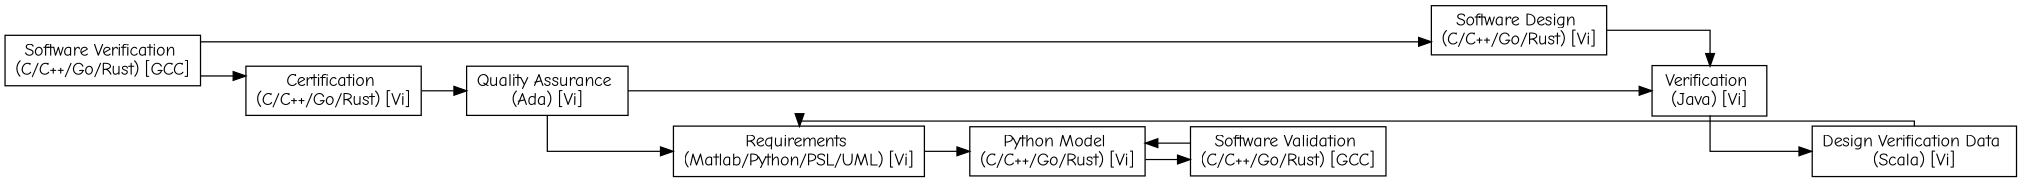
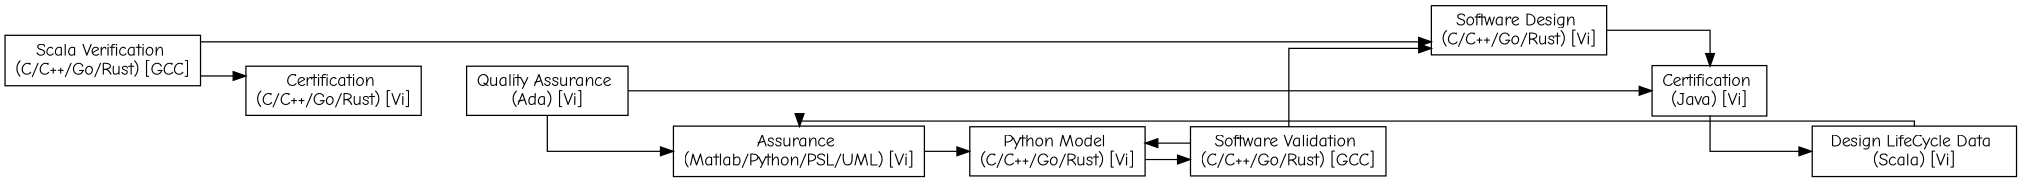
edge "Software Validation (C/C++/Go/Rust) [GCC]" -> "Software Design (C/C++/Go/Rust) [Vi]": added
node "Software Verification (C/C++/Go/Rust) [GCC]": label "Software Verification (C/C++/Go/Rust) [GCC]" -> "Scala Verification (C/C++/Go/Rust) [GCC]"
edge "Certification (C/C++/Go/Rust) [Vi]" -> "Quality Assurance (Ada) [Vi]": removed
node "Verification (Java) [Vi]": label "Verification (Java) [Vi]" -> "Certification (Java) [Vi]"
node "Requirements (Matlab/Python/PSL/UML) [Vi]": label "Requirements (Matlab/Python/PSL/UML) [Vi]" -> "Assurance (Matlab/Python/PSL/UML) [Vi]"
node "Design Verification Data (Scala) [Vi]": label "Design Verification Data (Scala) [Vi]" -> "Design LifeCycle Data (Scala) [Vi]"
